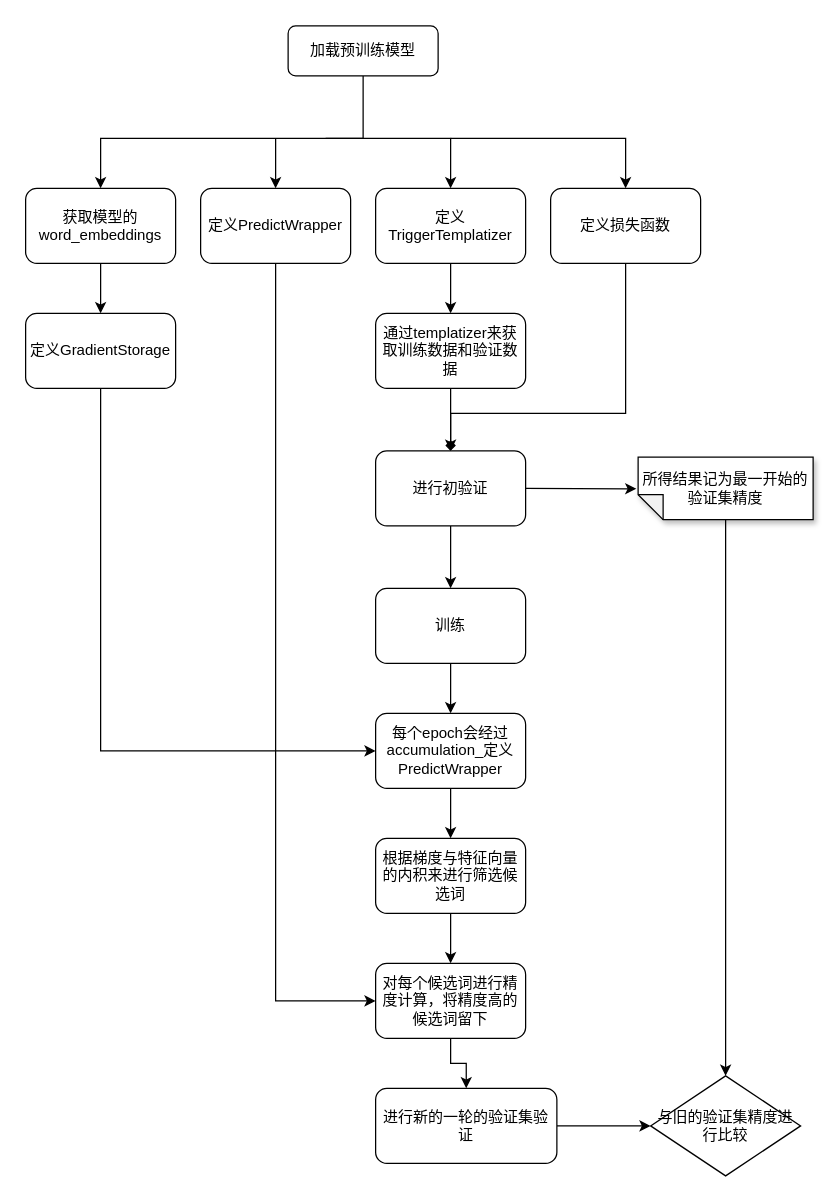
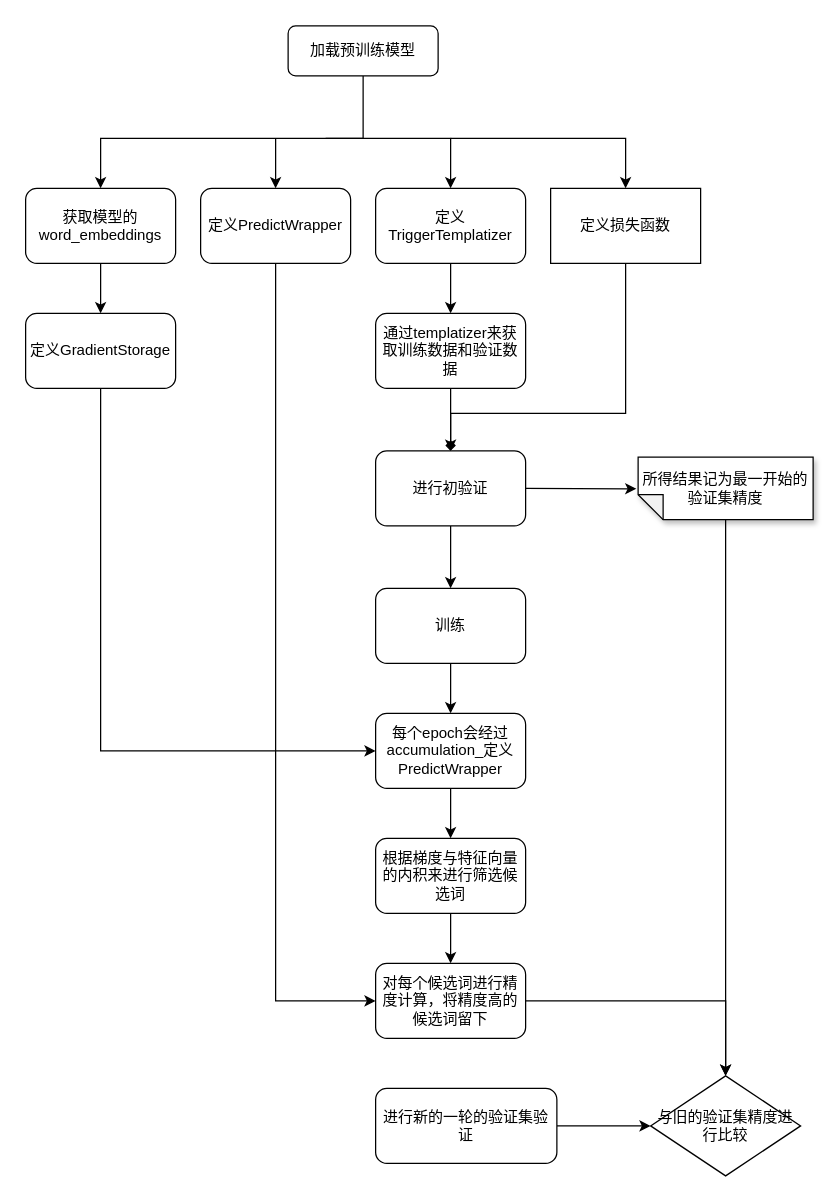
node "定义损失函数": shape rounded rectangle -> rectangle
edge "对每个候选词进行精度计算，将精度高的候选词留下" -> "进行新的一轮的验证集验证": now "对每个候选词进行精度计算，将精度高的候选词留下" -> "与旧的验证集精度进行比较"
